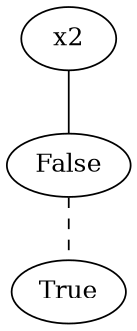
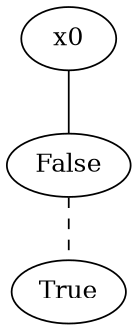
node "x2": label "x2" -> "x0"
